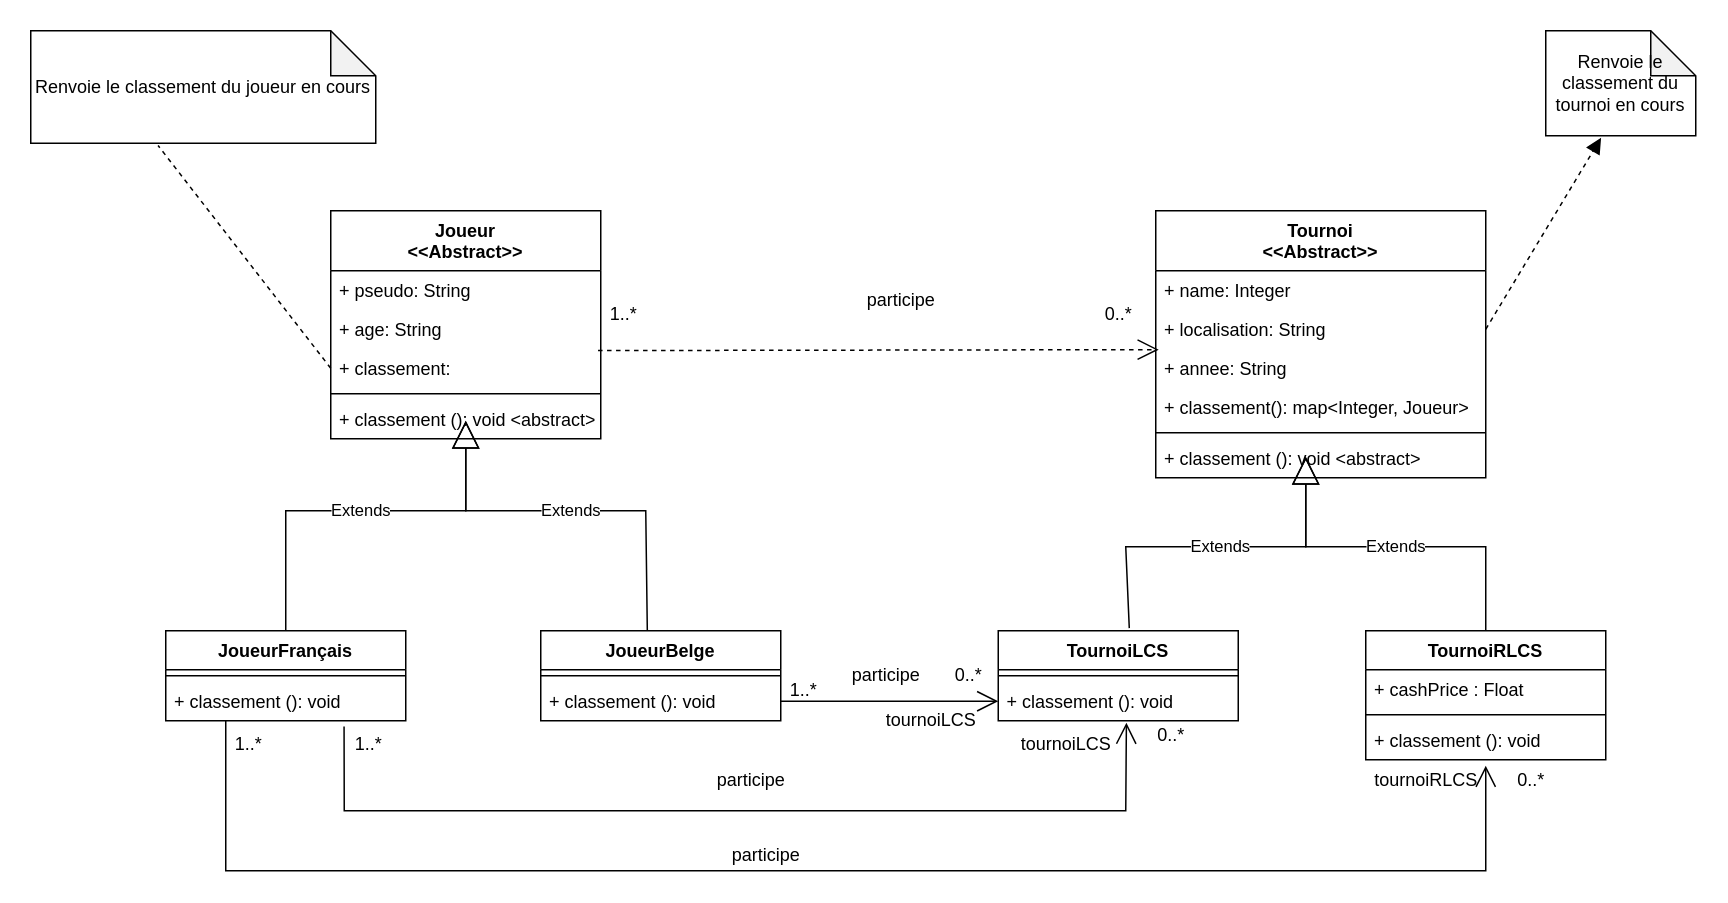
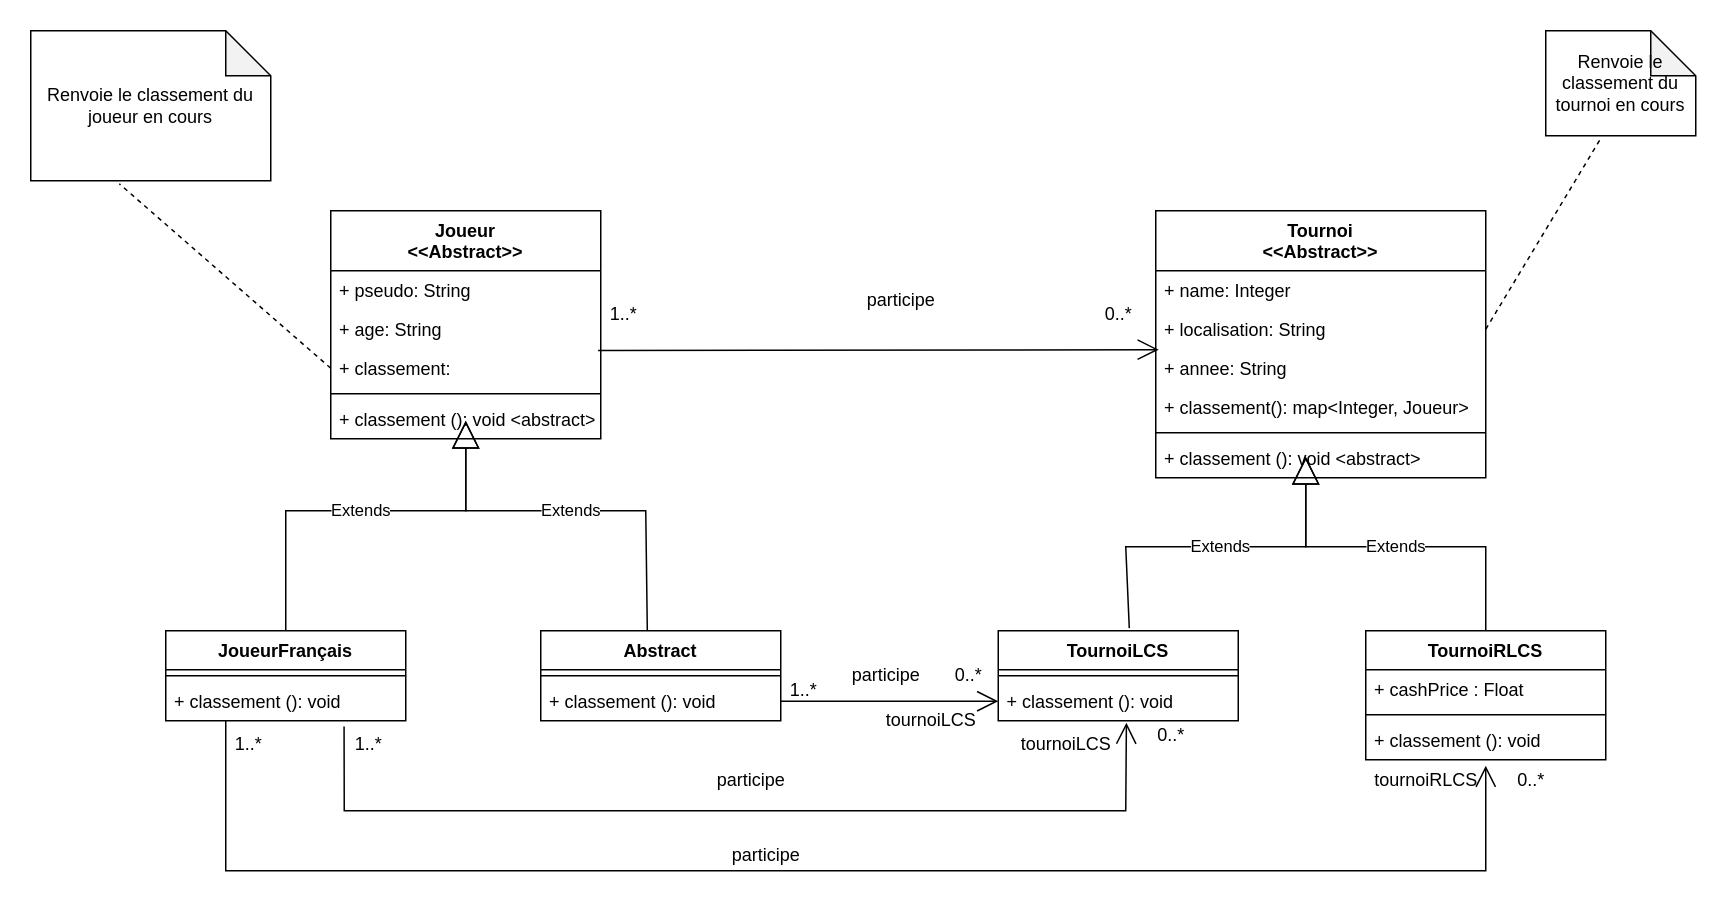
node "Renvoie le classement du joueur en cours": size 345x113 -> 240x150
edge "+ localisation: String" -> "Renvoie le classement du tournoi en cours": arrowhead block -> none
edge "+ classement:" -> "+ annee: String": style dashed -> solid
node "JoueurBelge": label "JoueurBelge" -> "Abstract"
